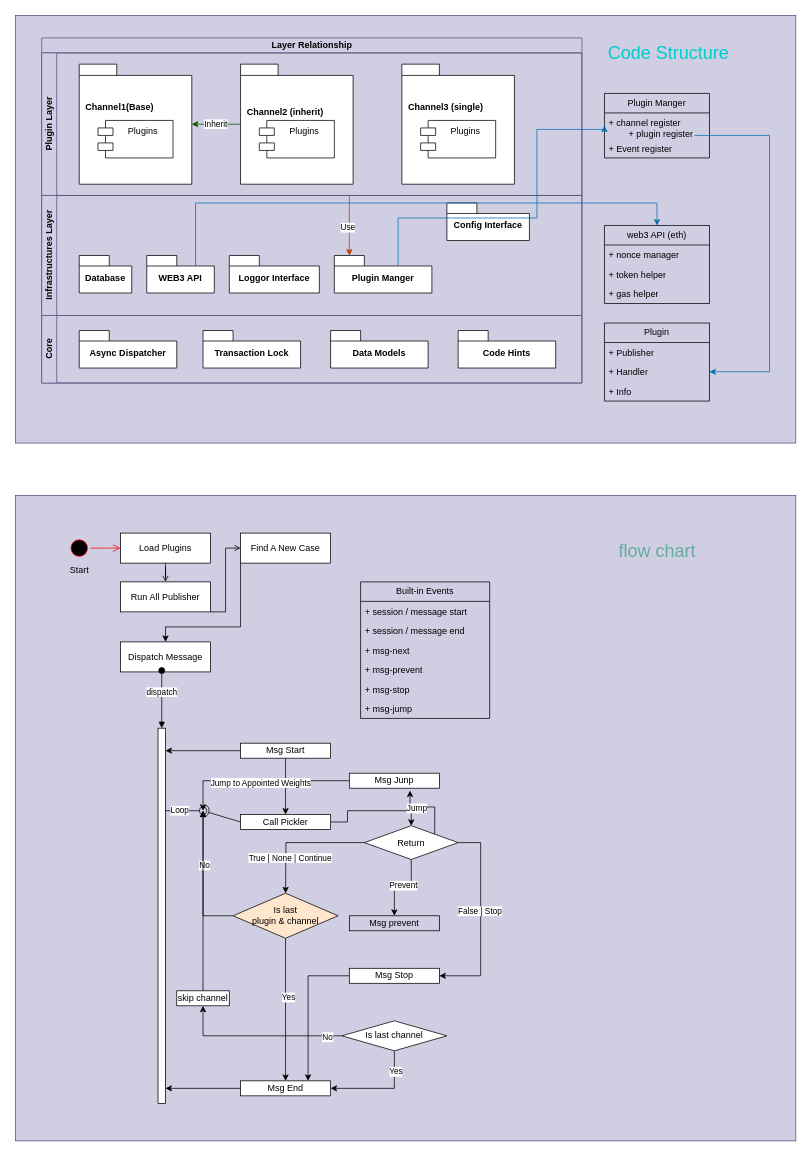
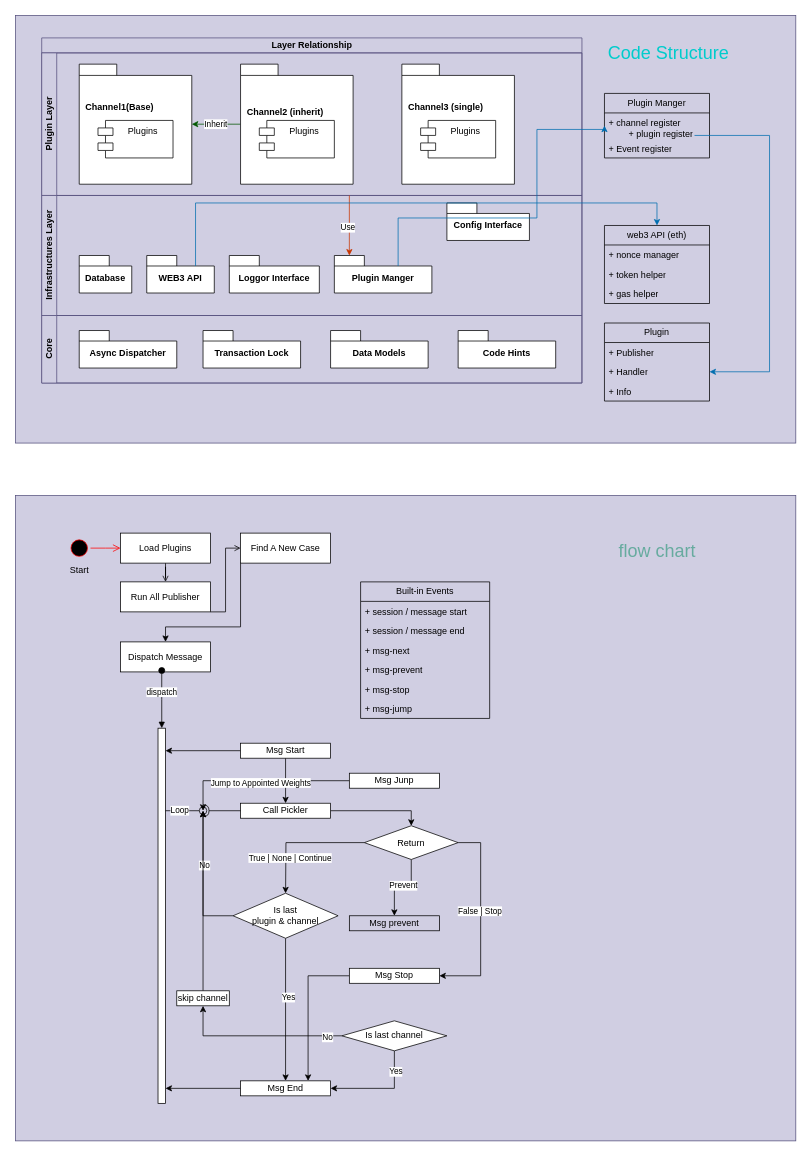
edge "Return" -> "Msg Junp": removed, label "Jump"
node "Call Pickler": moved (285, 822) -> (285, 810)
node "Is last plugin & channel": fillcolor #ffe6cc -> #ffffff
